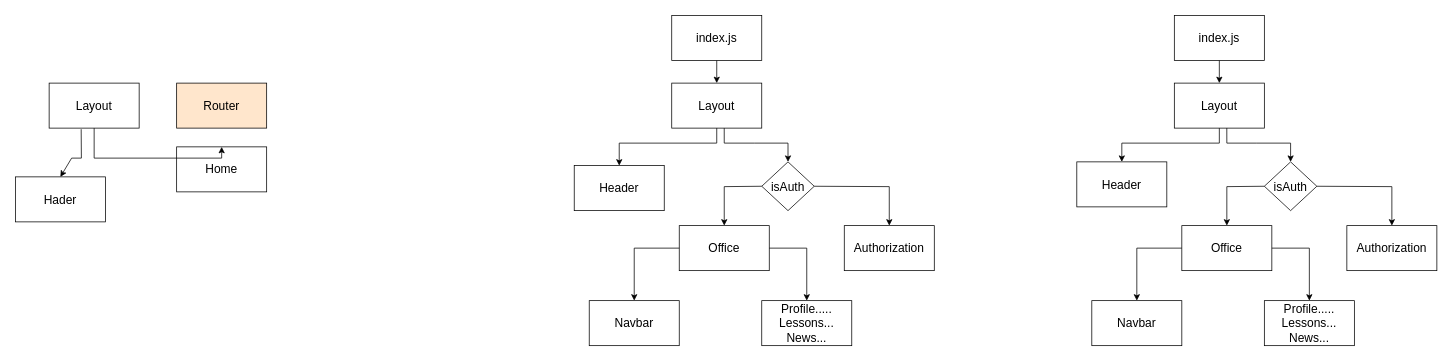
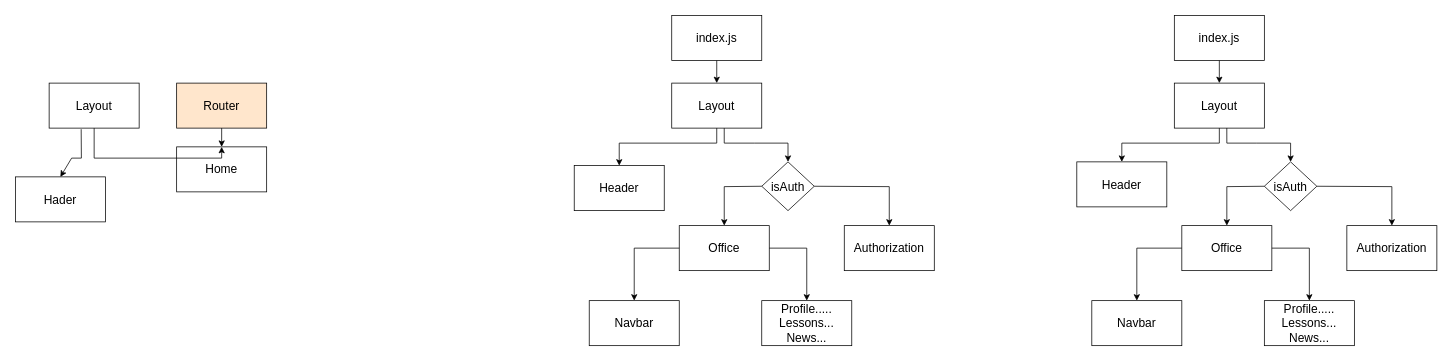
edge "Router" -> "Home": added
